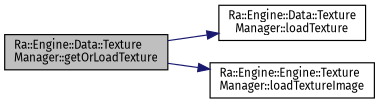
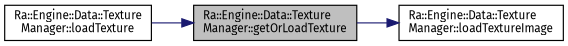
edge "Ra::Engine::Data::Texture Manager::getOrLoadTexture" -> "Ra::Engine::Data::Texture Manager::loadTexture": reversed
node "Ra::Engine::Engine::Texture Manager::loadTextureImage": label "Ra::Engine::Engine::Texture Manager::loadTextureImage" -> "Ra::Engine::Data::Texture Manager::loadTextureImage"
